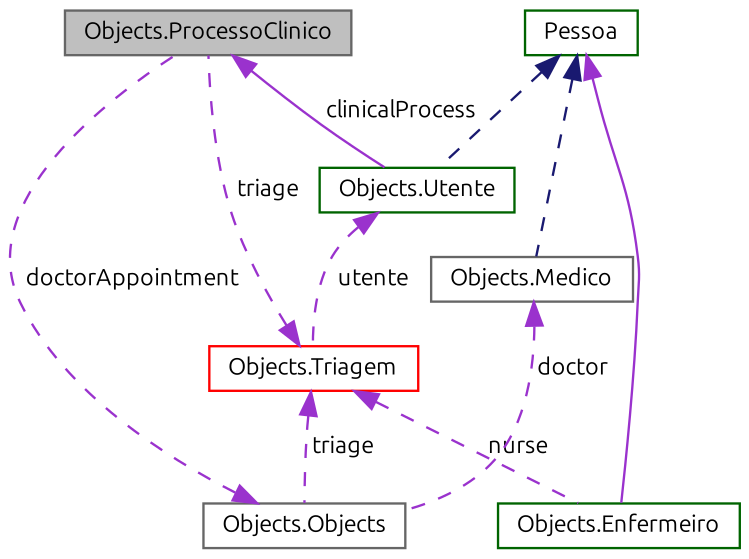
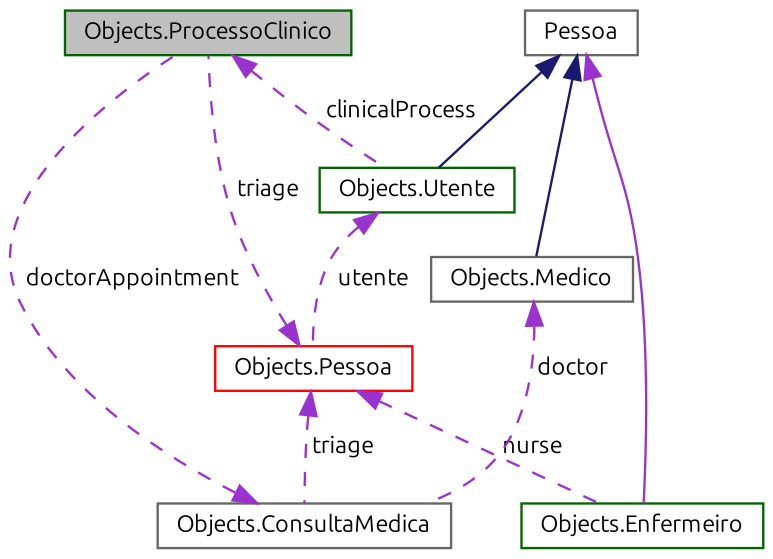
node "Objects.ProcessoClinico": color gray40 -> darkgreen
node "Pessoa": color darkgreen -> gray40
edge "Objects.Utente" -> "Pessoa": style dashed -> solid
edge "Objects.Utente" -> "Objects.ProcessoClinico": style solid -> dashed
edge "Objects.Medico" -> "Pessoa": style dashed -> solid
node "Objects.Triagem": label "Objects.Triagem" -> "Objects.Pessoa"
node "Objects.Objects": label "Objects.Objects" -> "Objects.ConsultaMedica"
